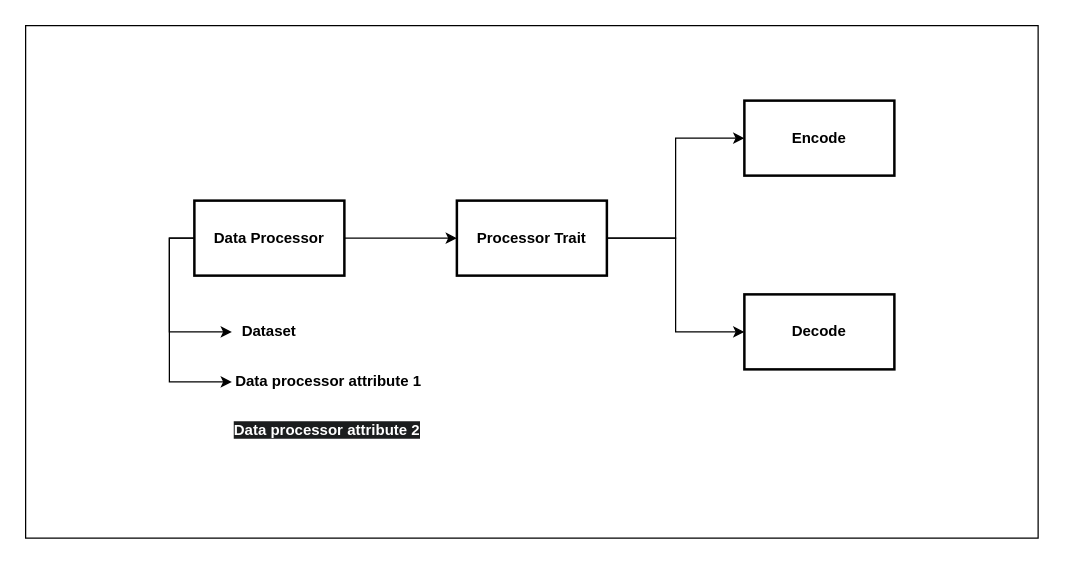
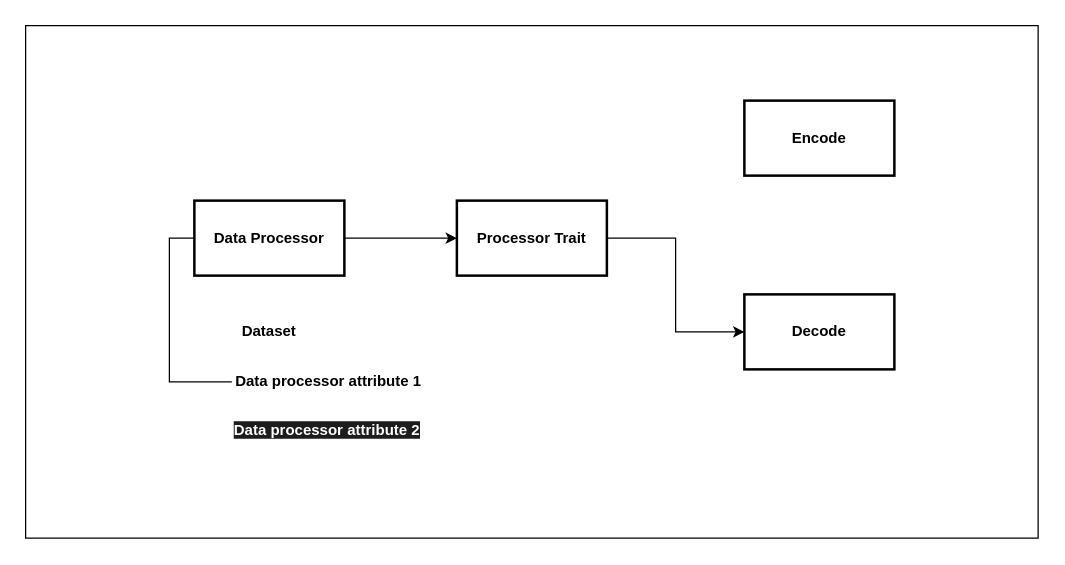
edge "Processor Trait" -> "Encode": removed
edge "Data Processor" -> "Dataset": removed
edge "Data Processor" -> "Data processor attribute 1": arrowhead classic -> none
